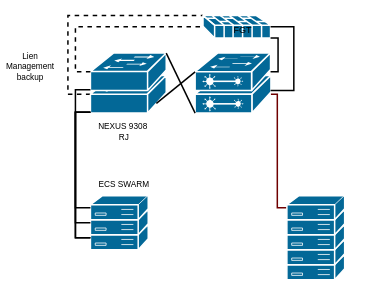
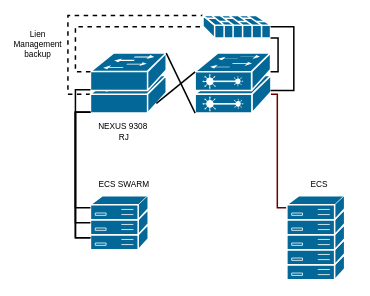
node "FGT": removed
node "Lien Management backup": moved (30, 72) -> (38, 49)
node "ECS": added
